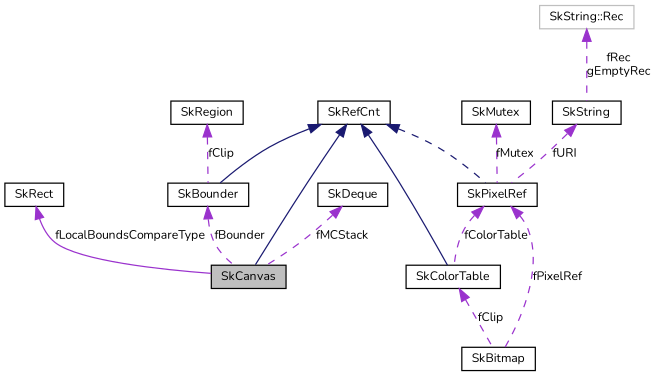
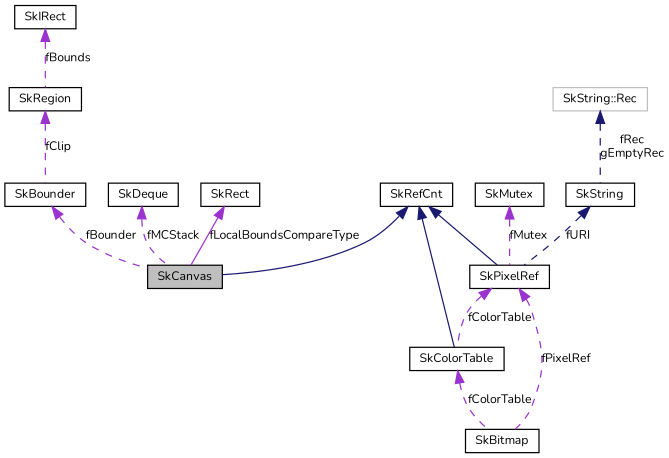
node "SkIRect": added
edge "SkString" -> "SkString::Rec": color darkorchid3 -> midnightblue
edge "SkBounder" -> "SkRefCnt": removed
edge "SkPixelRef" -> "SkRefCnt": style dashed -> solid
edge "SkPixelRef" -> "SkString": color darkorchid3 -> midnightblue
edge "SkBitmap" -> "SkColorTable": label "fClip" -> "fColorTable"
